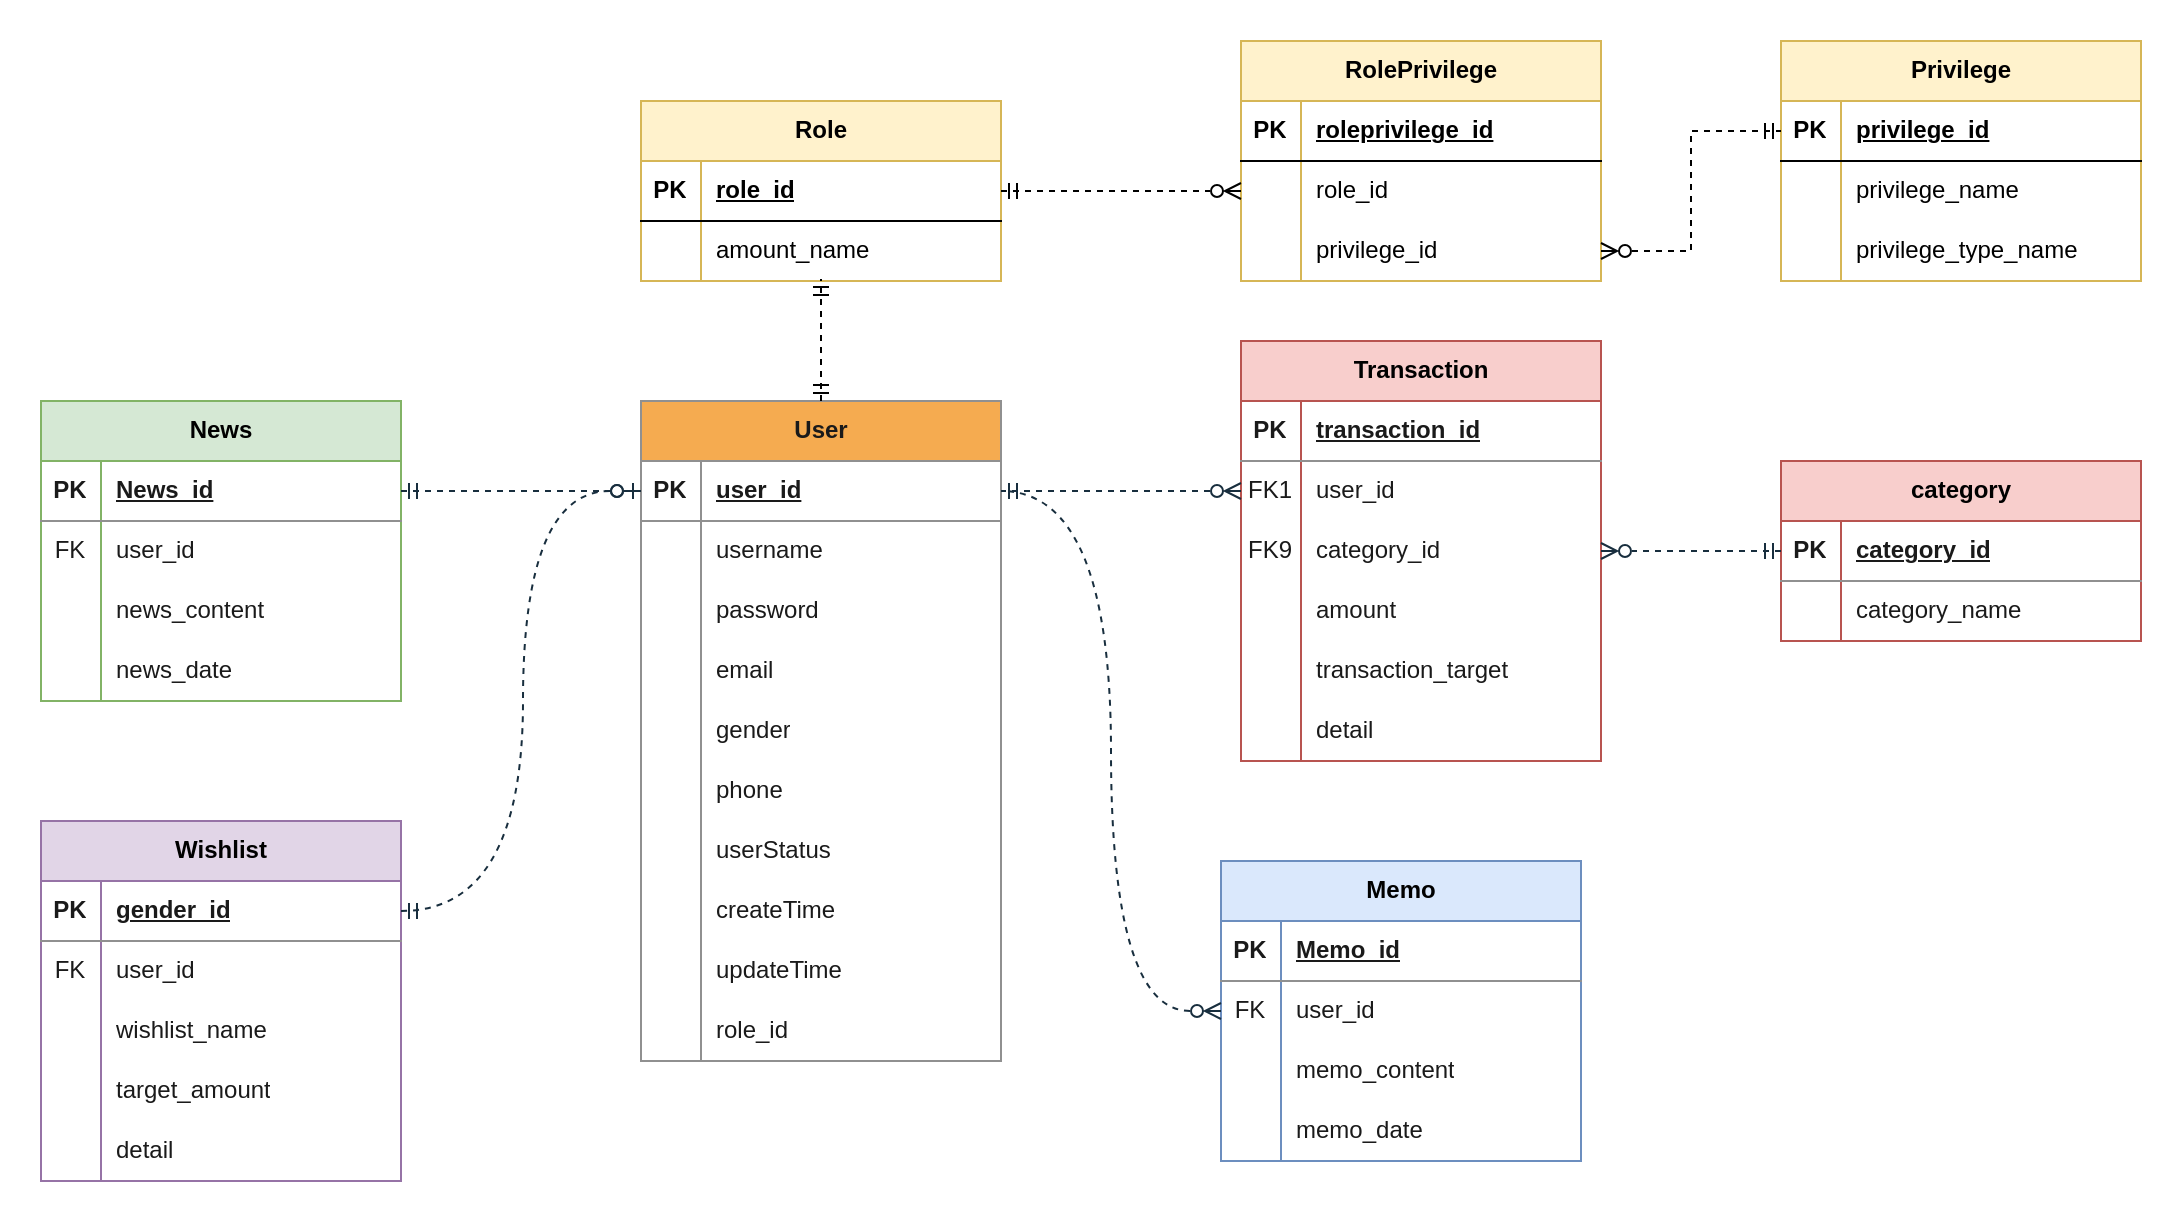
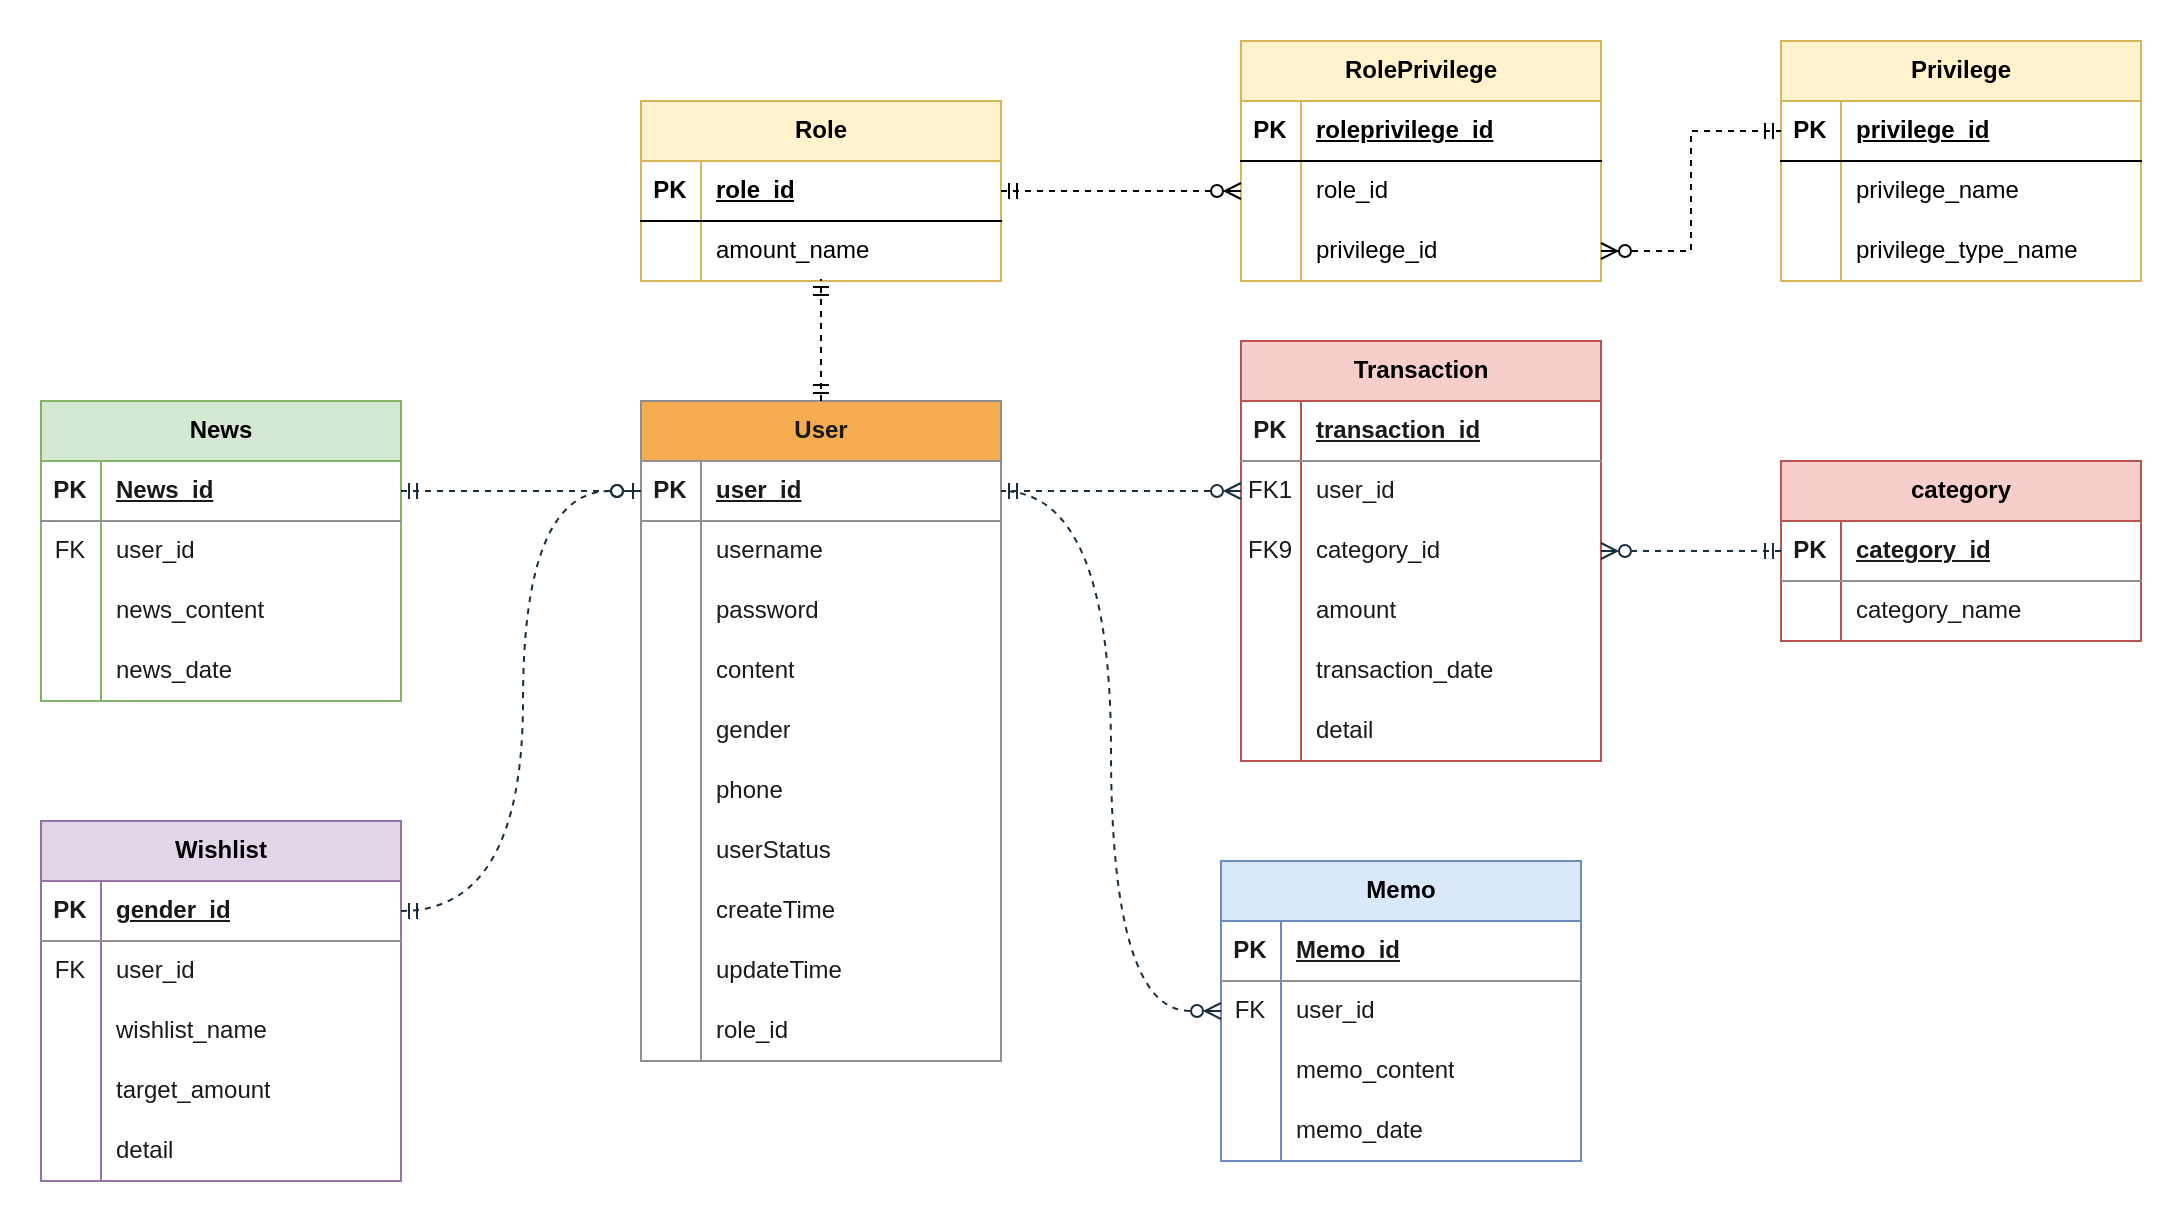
node "email": label "email" -> "content"
node "transaction_target": label "transaction_target" -> "transaction_date"
